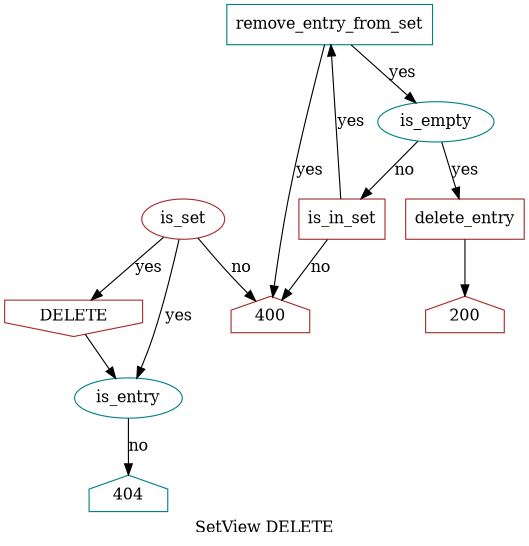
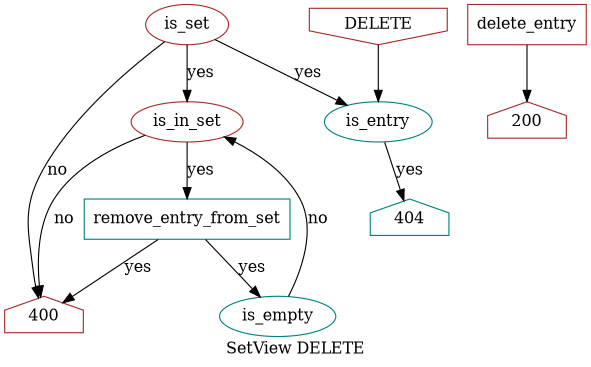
edge "is_empty" -> "delete_entry": removed, label "yes"
node "is_in_set": shape box -> ellipse
edge "is_set" -> "DELETE": now "is_set" -> "is_in_set"
edge "is_entry" -> "404": label "no" -> "yes"
